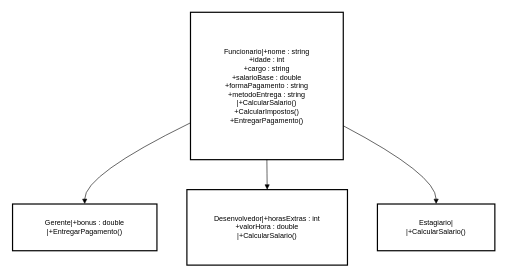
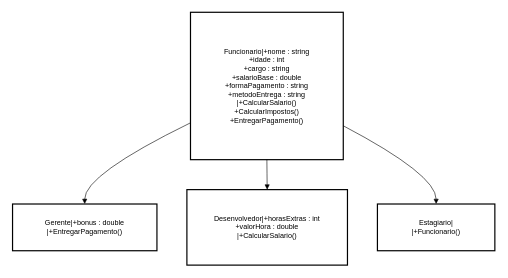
node "Estagiario| |+CalcularSalario()": label "Estagiario| |+CalcularSalario()" -> "Estagiario| |+Funcionario()"
